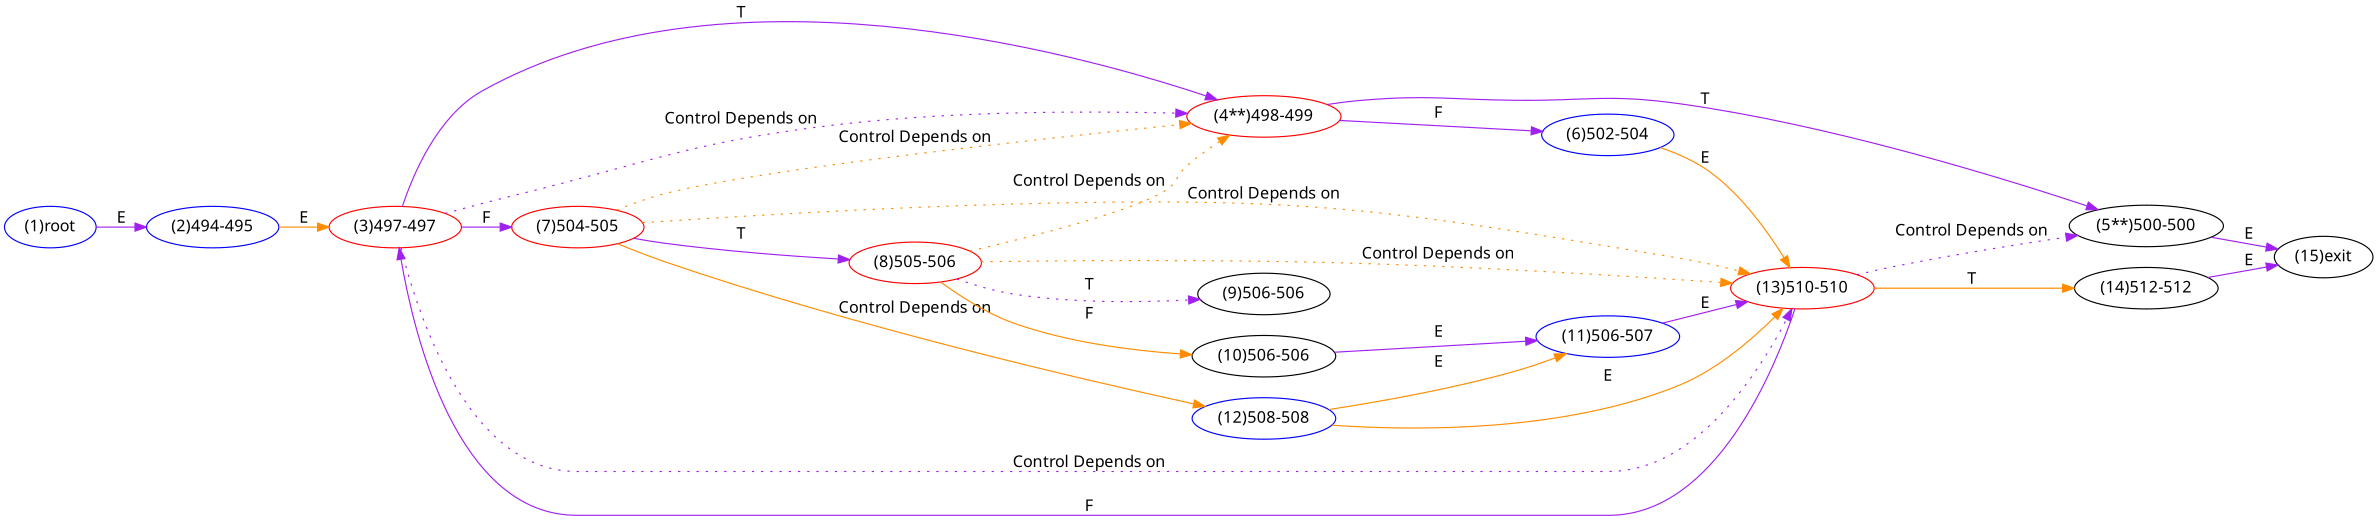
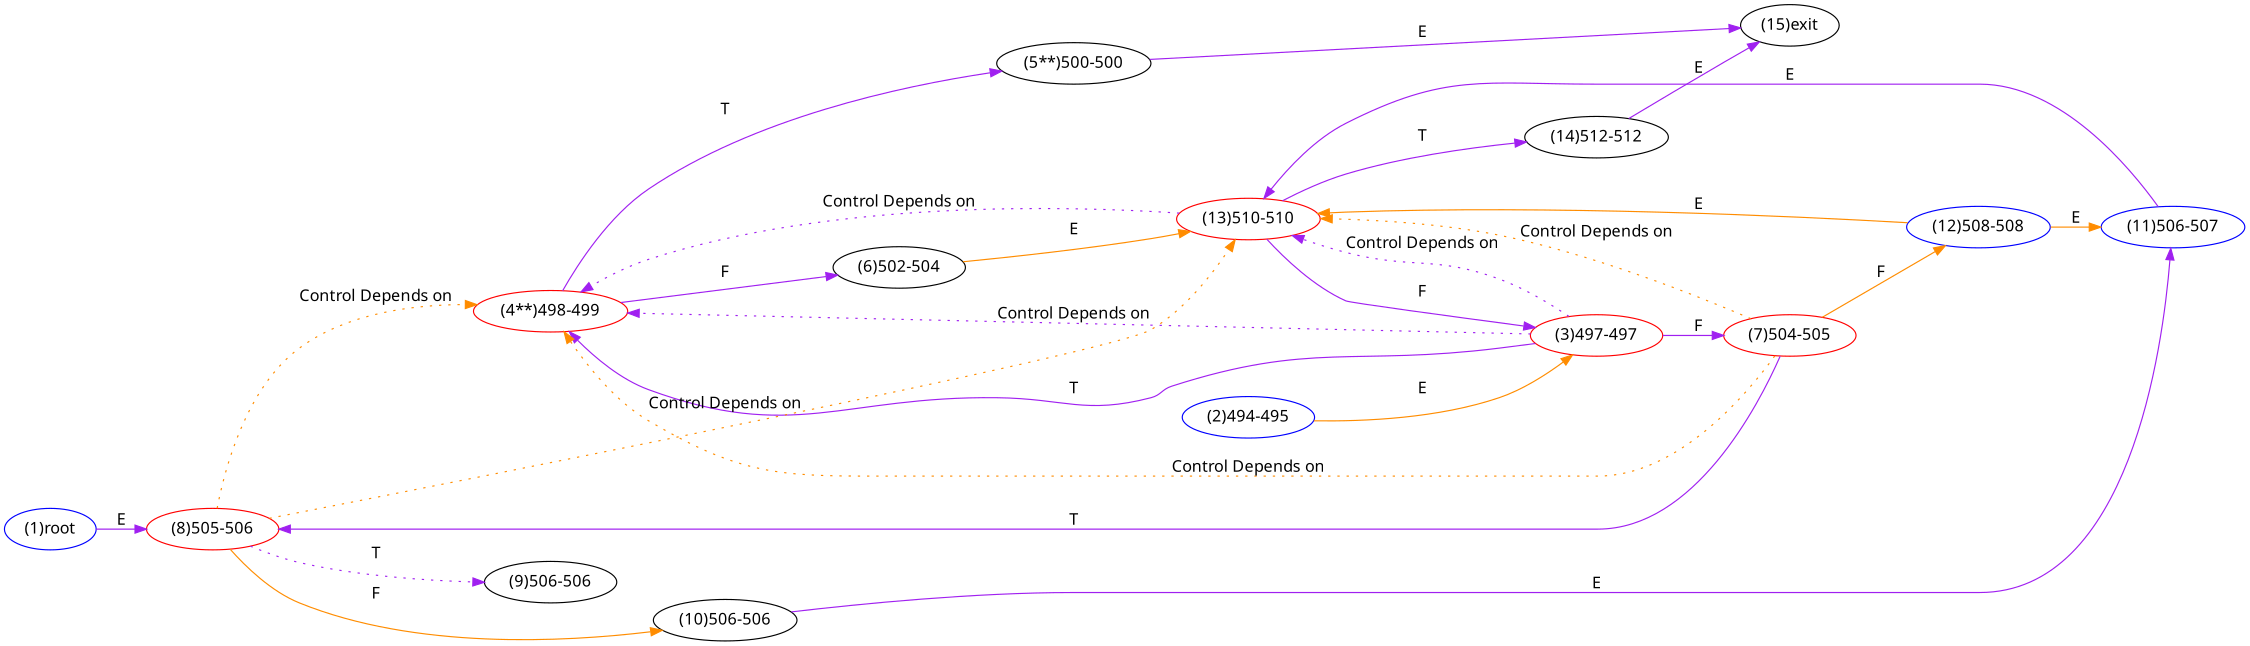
node "(6)502-504": color blue -> black
edge "(1)root" -> "(2)494-495": now "(1)root" -> "(8)505-506"
edge "(13)510-510" -> "(5**)500-500": now "(13)510-510" -> "(4**)498-499"
edge "(13)510-510" -> "(14)512-512": color darkorange -> purple
edge "(7)504-505" -> "(12)508-508": label "Control Depends on" -> "F"
